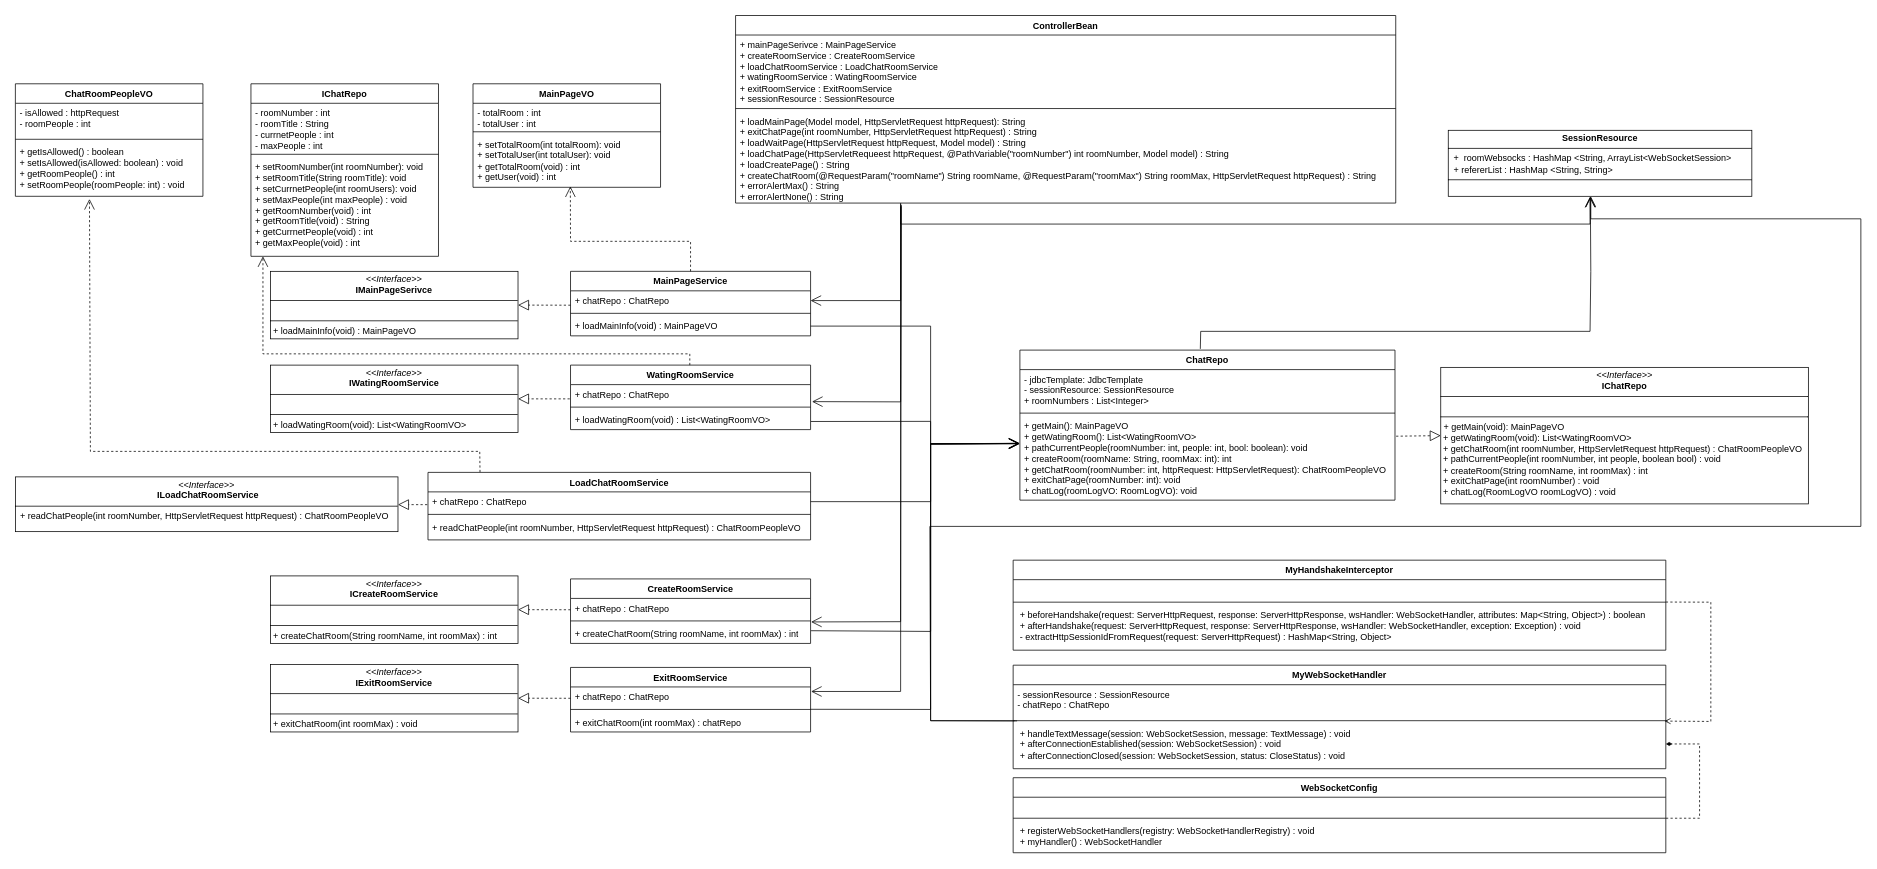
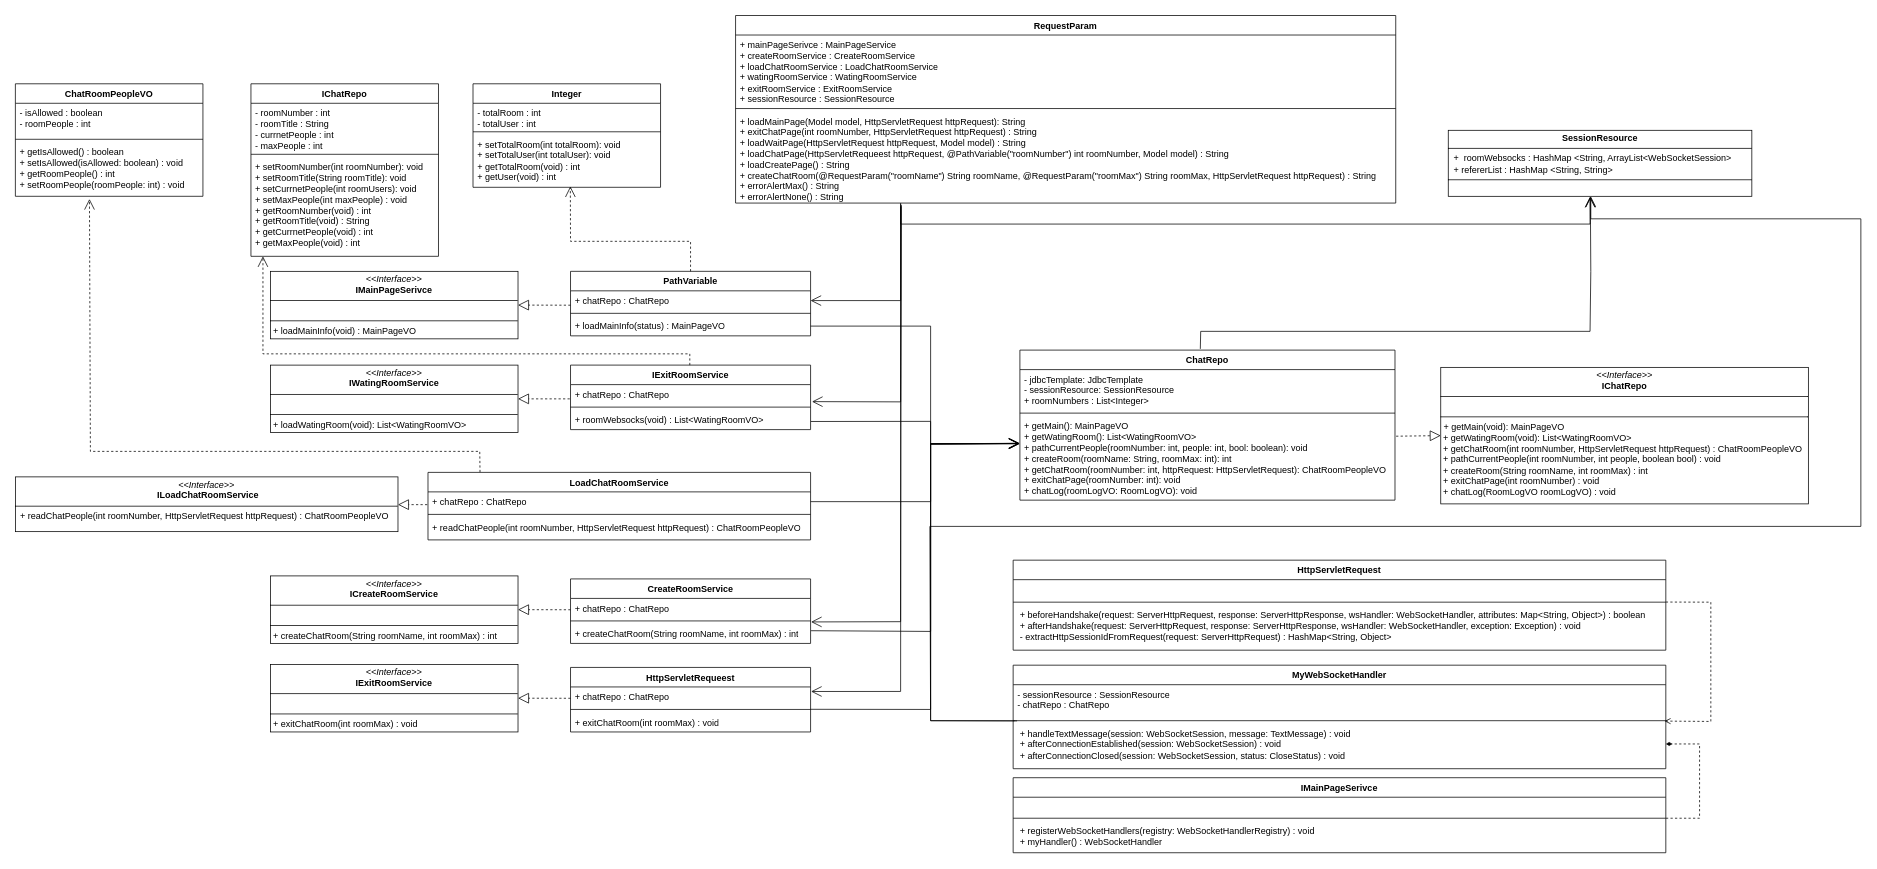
node "ControllerBean": label "ControllerBean" -> "RequestParam"
node "MainPageVO": label "MainPageVO" -> "Integer"
node "- isAllowed : httpRequest - roomPeople : int": label "- isAllowed : httpRequest - roomPeople : int" -> "- isAllowed : boolean - roomPeople : int"
node "MainPageService": label "MainPageService" -> "PathVariable"
node "+ loadMainInfo(void) : MainPageVO": label "+ loadMainInfo(void) : MainPageVO" -> "+ loadMainInfo(status) : MainPageVO"
node "WatingRoomService": label "WatingRoomService" -> "IExitRoomService"
node "+ loadWatingRoom(void) : List<WatingRoomVO>": label "+ loadWatingRoom(void) : List<WatingRoomVO>" -> "+ roomWebsocks(void) : List<WatingRoomVO>"
node "MyHandshakeInterceptor": label "MyHandshakeInterceptor" -> "HttpServletRequest"
node "ExitRoomService": label "ExitRoomService" -> "HttpServletRequeest"
node "+ exitChatRoom(int roomMax) : chatRepo": label "+ exitChatRoom(int roomMax) : chatRepo" -> "+ exitChatRoom(int roomMax) : void"
node "WebSocketConfig": label "WebSocketConfig" -> "IMainPageSerivce"
